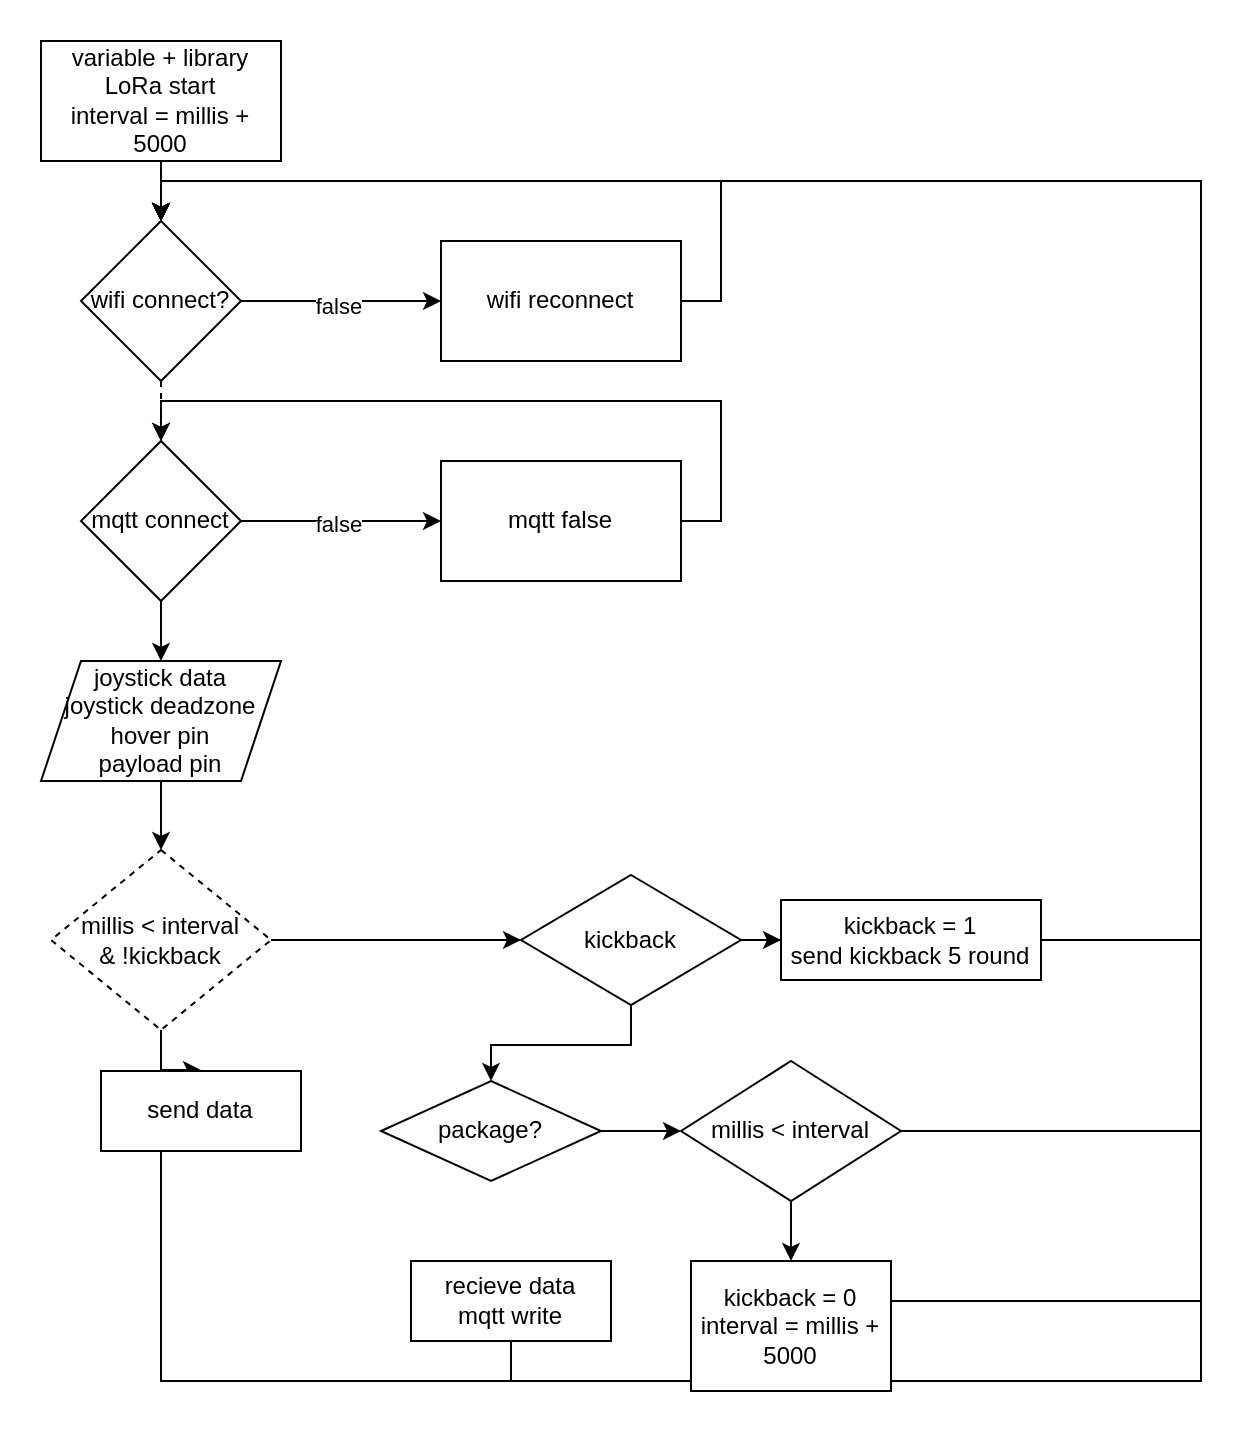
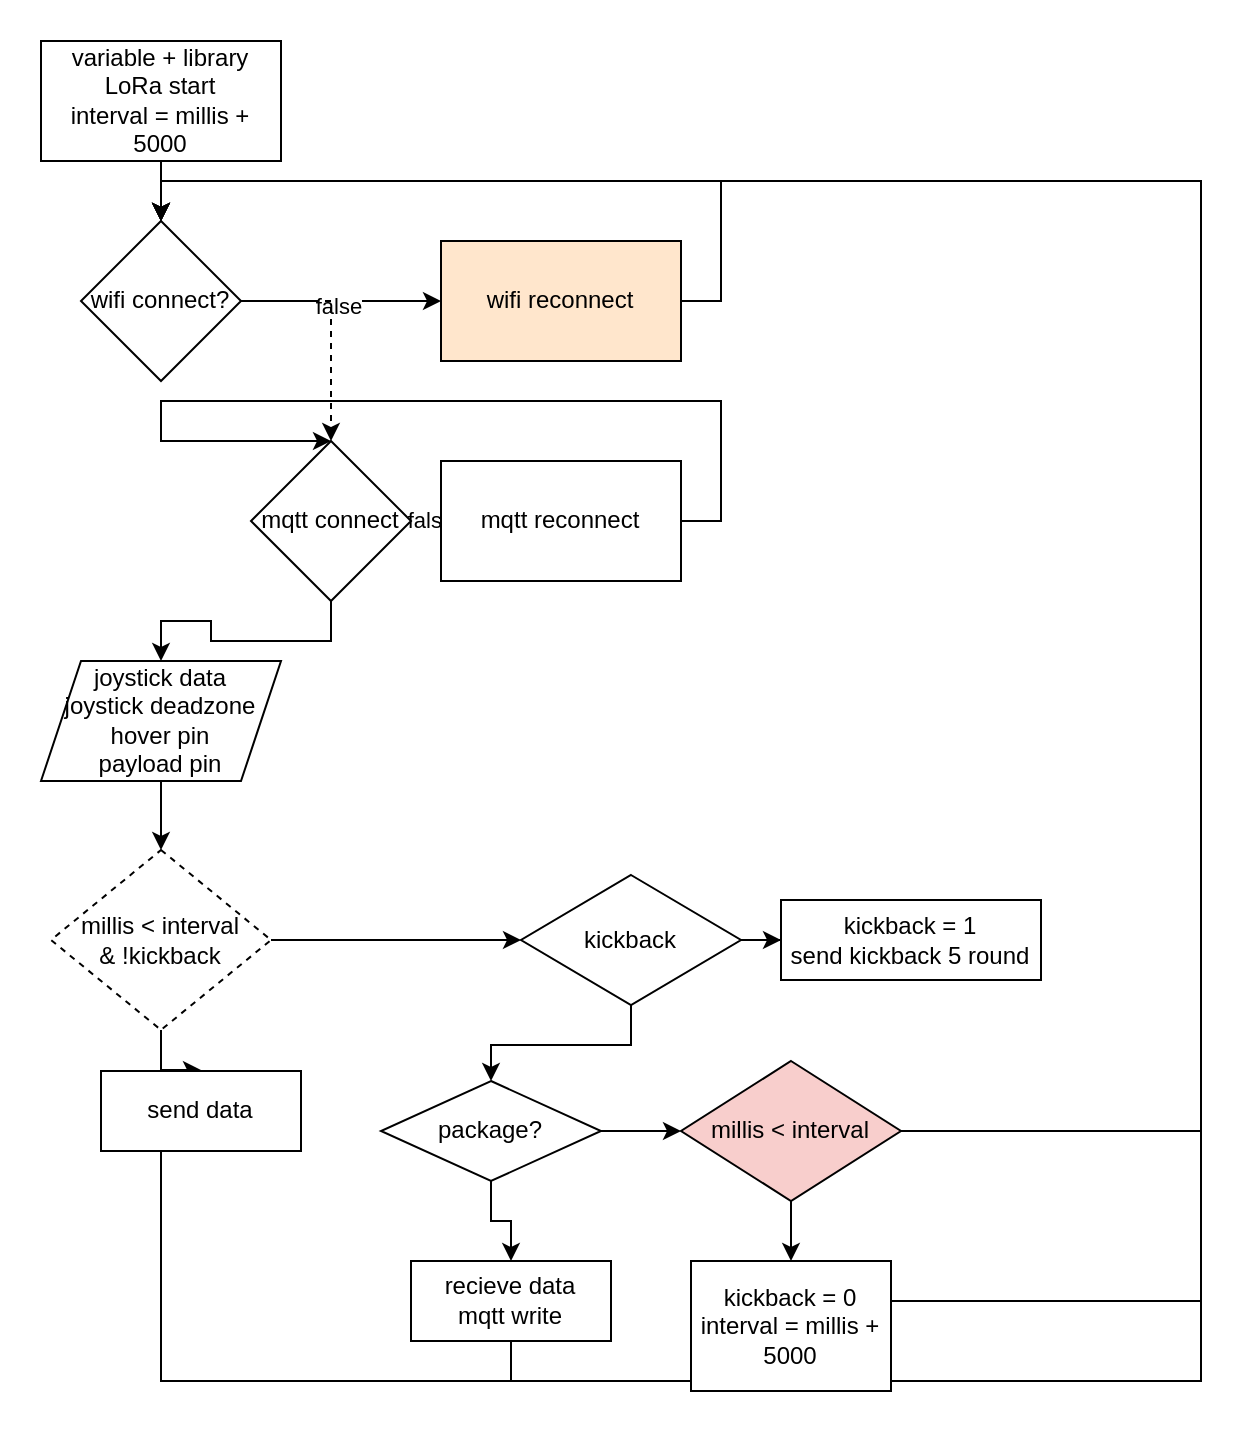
node "wifi reconnect": fillcolor #ffffff -> #ffe6cc
node "mqtt connect": moved (161, 521) -> (331, 521)
node "mqtt false": label "mqtt false" -> "mqtt reconnect"
edge "kickback = 1 send kickback 5 round" -> "wifi connect?": removed
node "millis < interval": fillcolor #ffffff -> #f8cecc
edge "package?" -> "recieve data mqtt write": added
